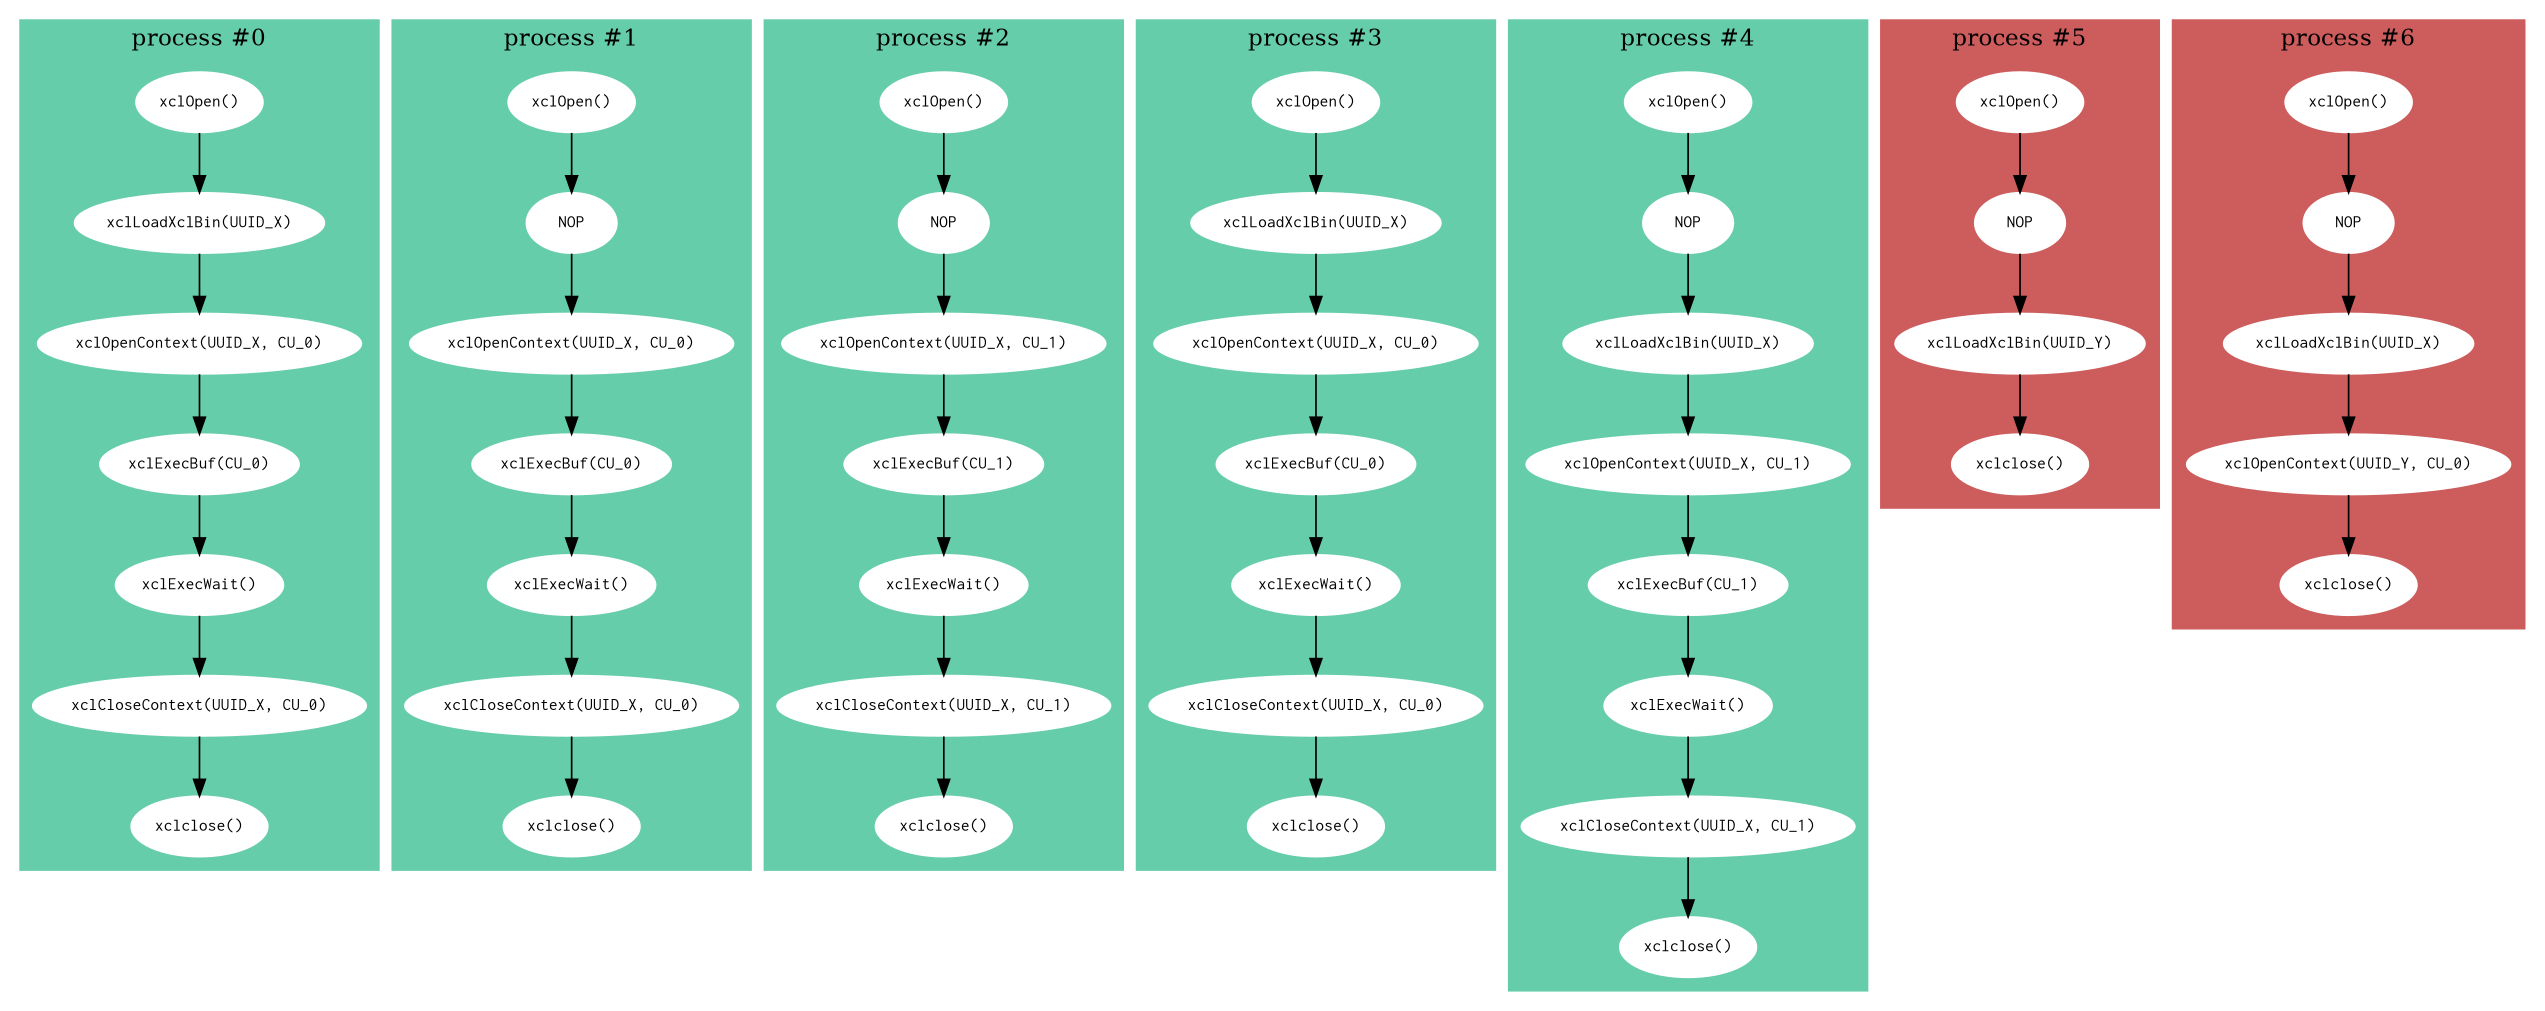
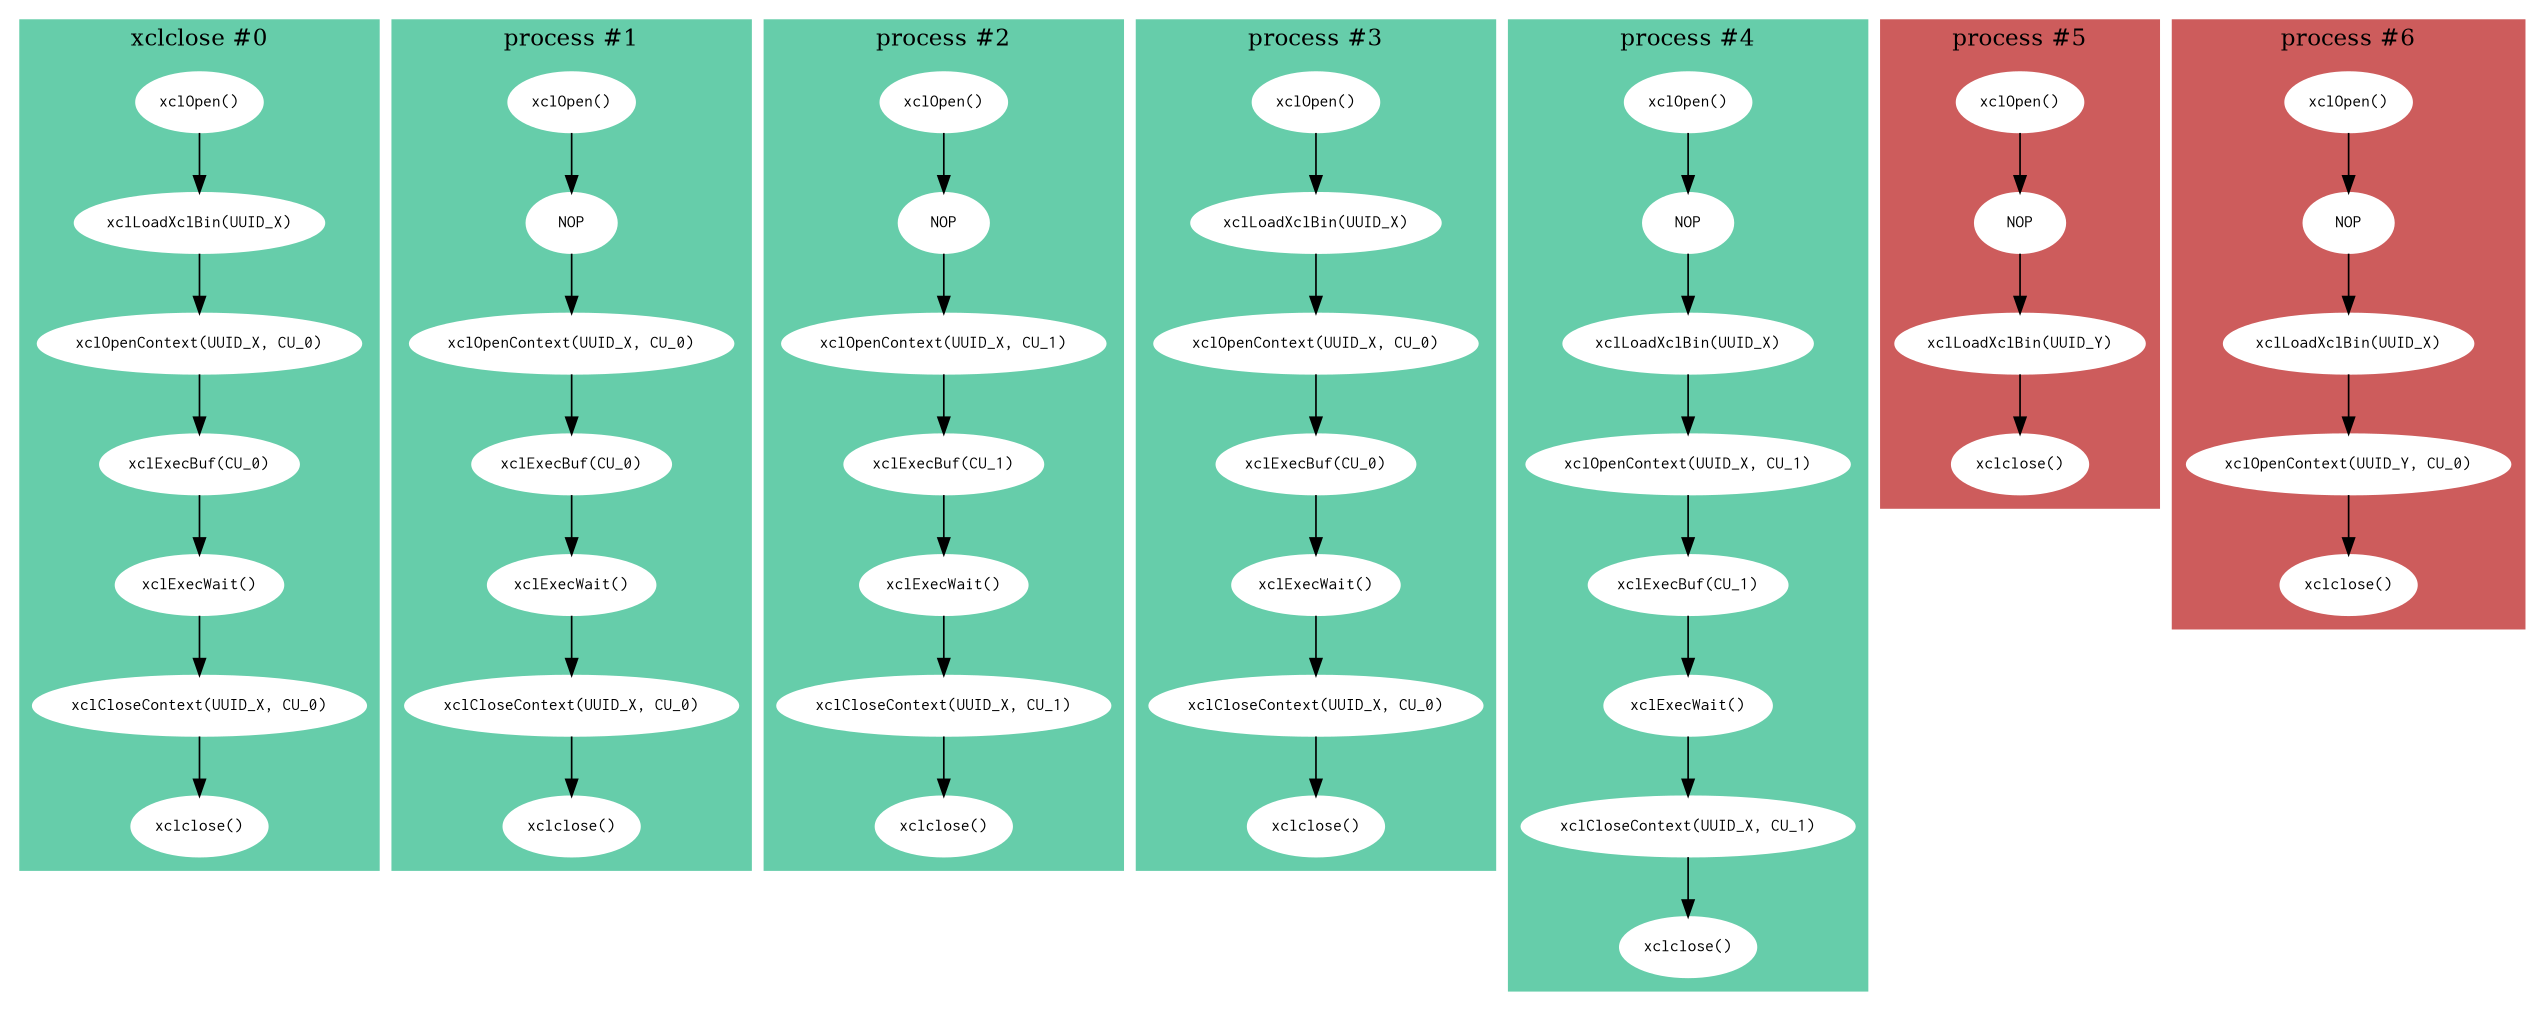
cluster "process #0": label "process #0" -> "xclclose #0"
